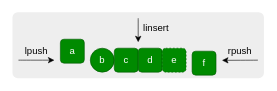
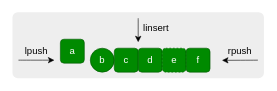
node "f": moved (204, 63) -> (198, 60)
